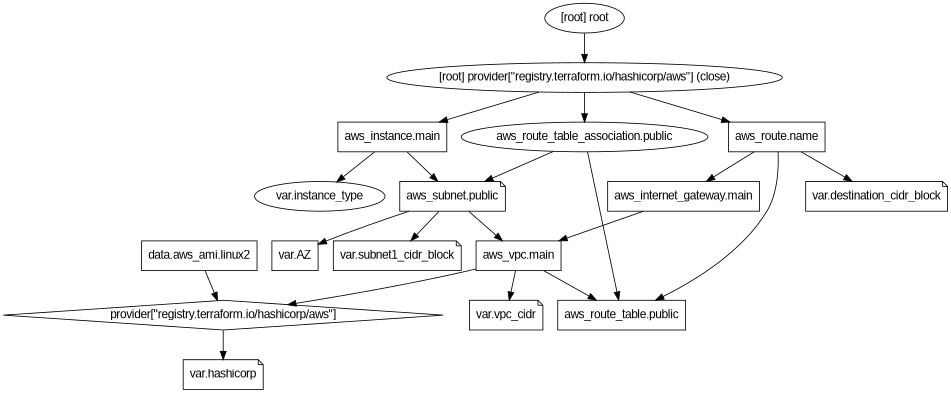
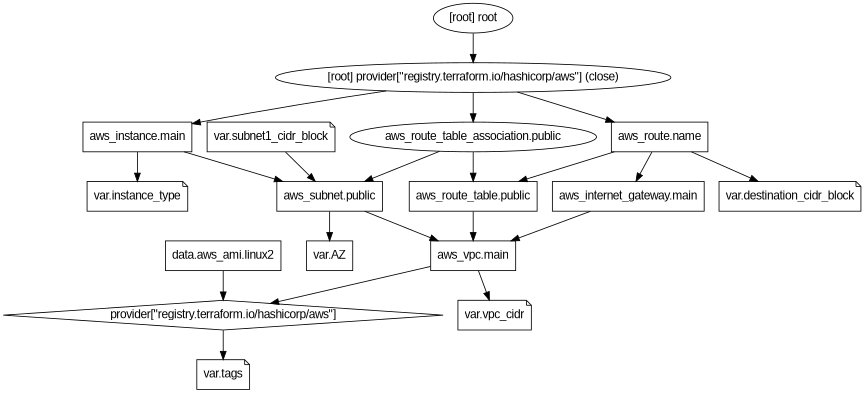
node "var.instance_type": shape ellipse -> note
node "aws_subnet.public": shape note -> box
edge "aws_subnet.public" -> "var.subnet1_cidr_block": reversed
edge "aws_vpc.main" -> "aws_route_table.public": reversed
node "var.hashicorp": label "var.hashicorp" -> "var.tags"
